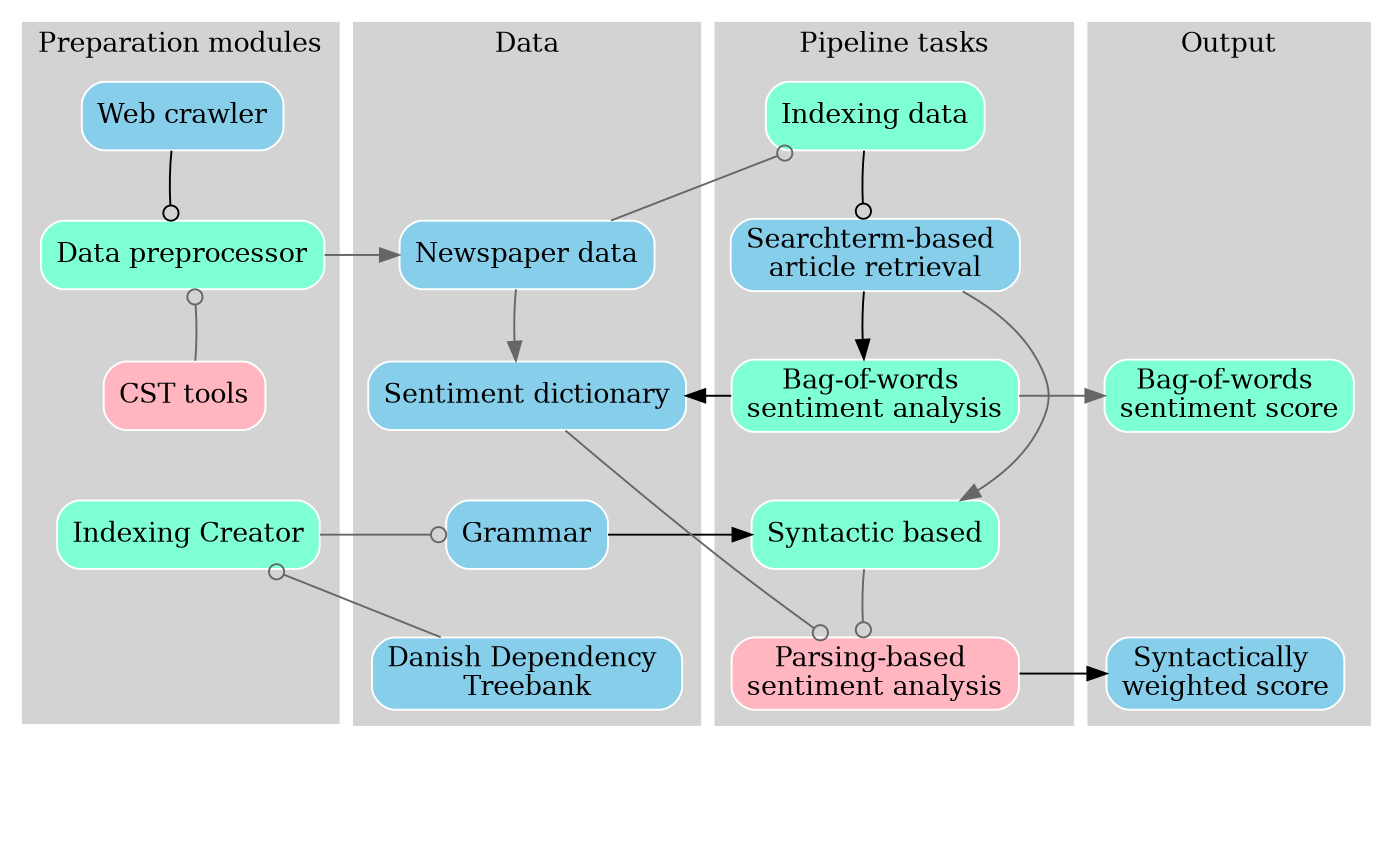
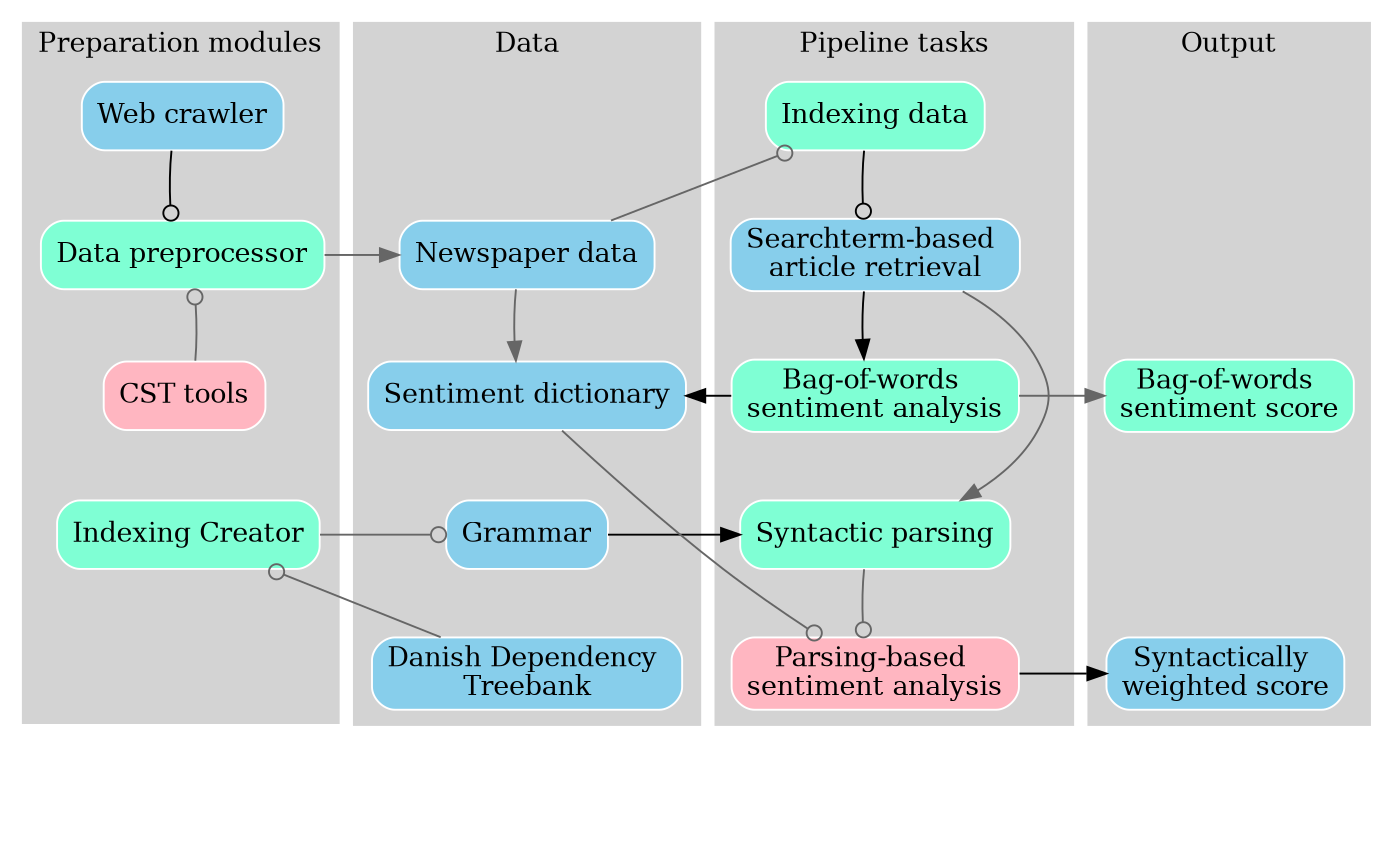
node "Syntactic based": label "Syntactic based" -> "Syntactic parsing"
